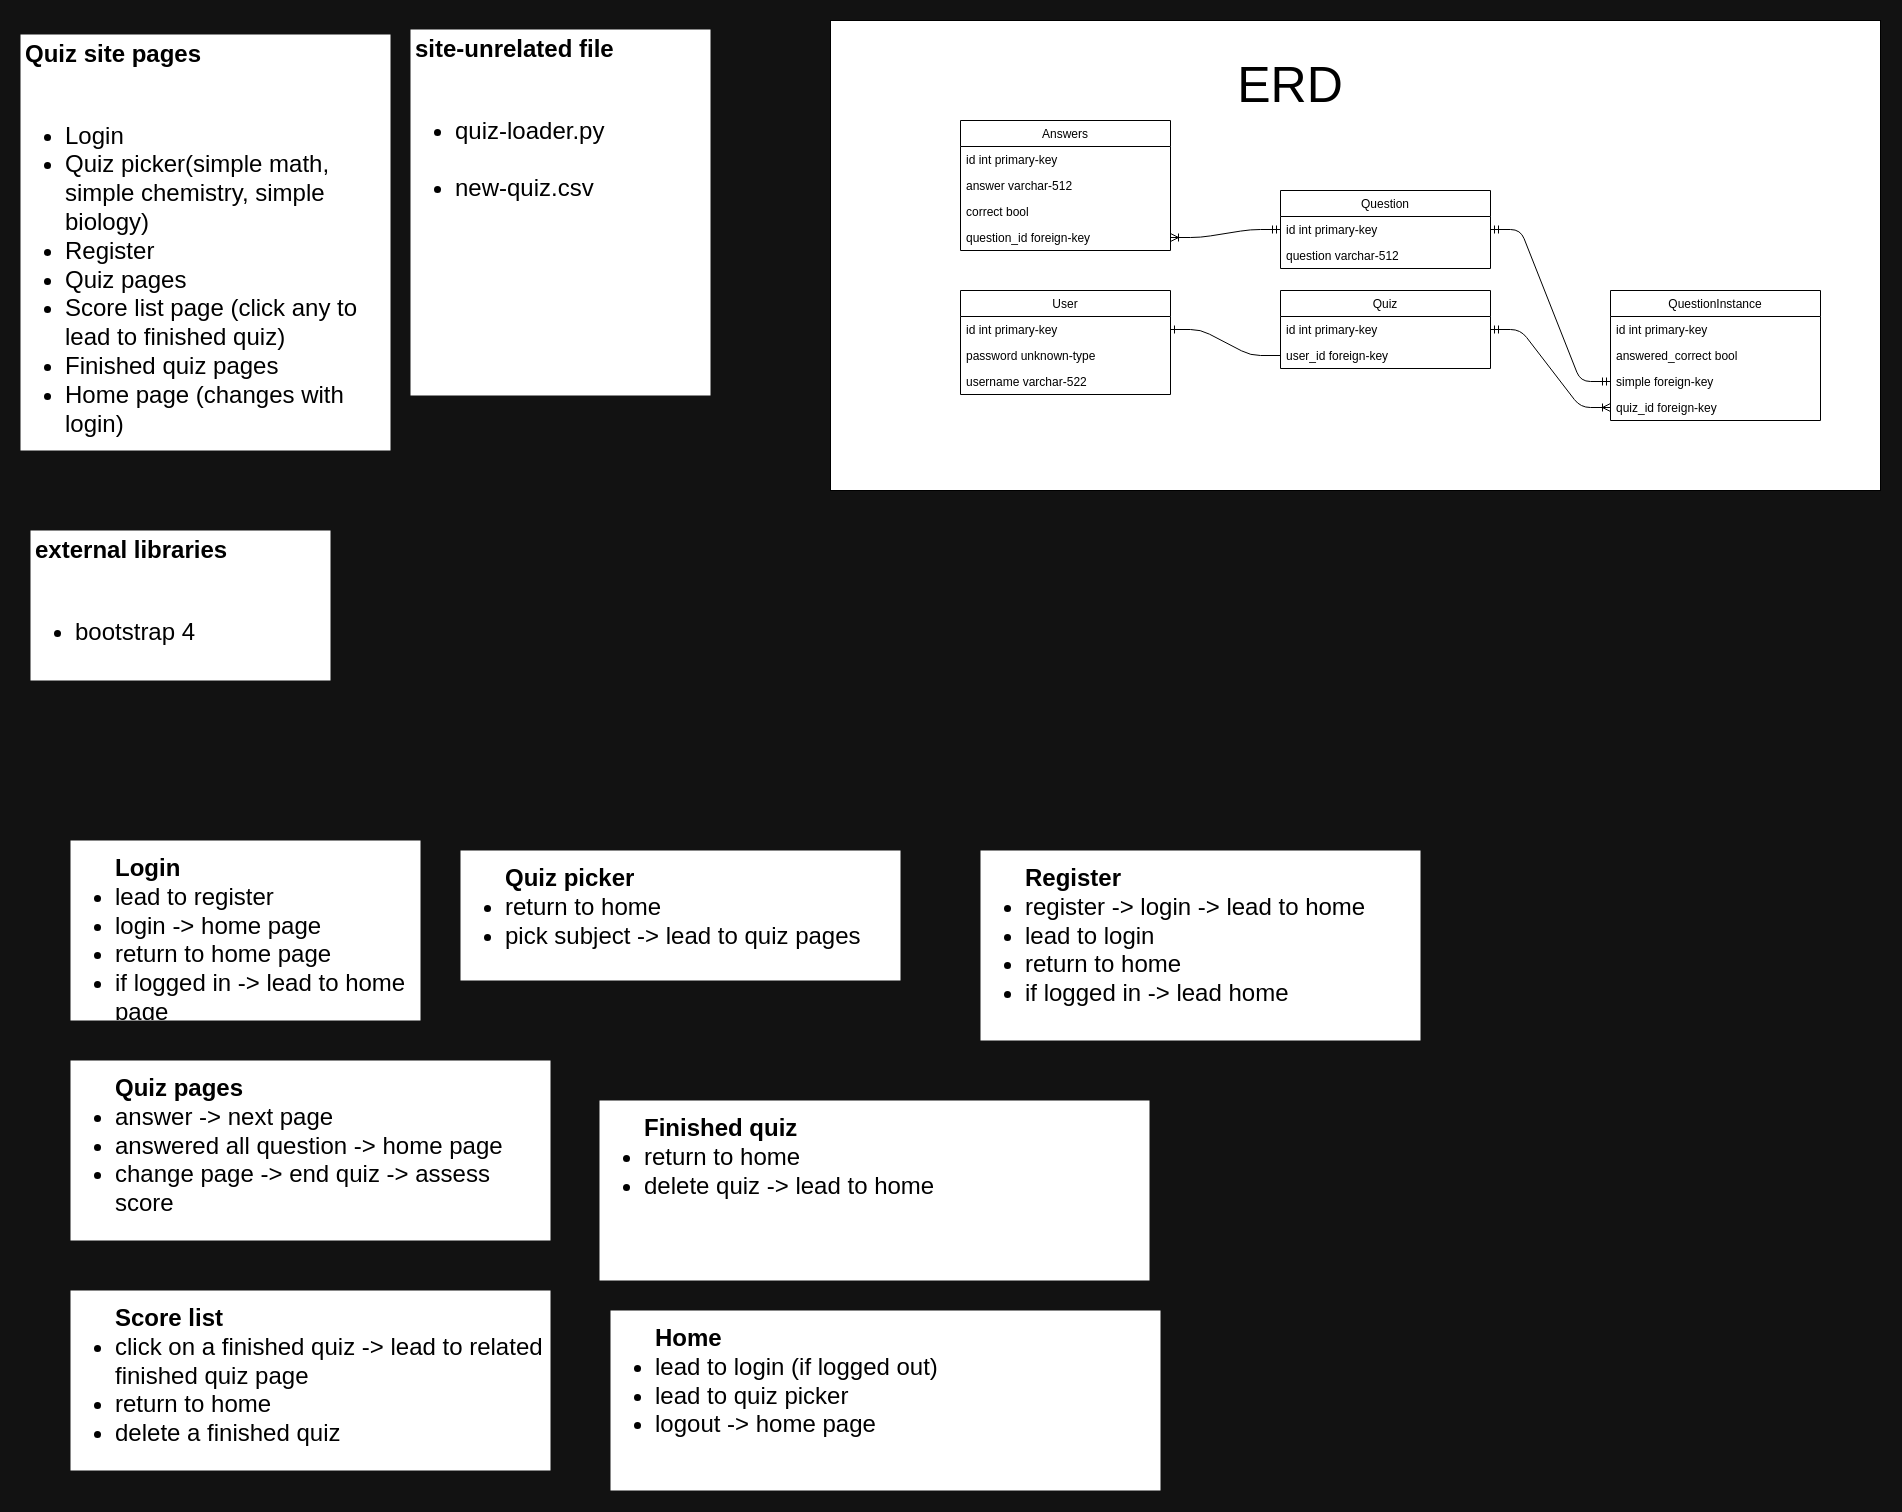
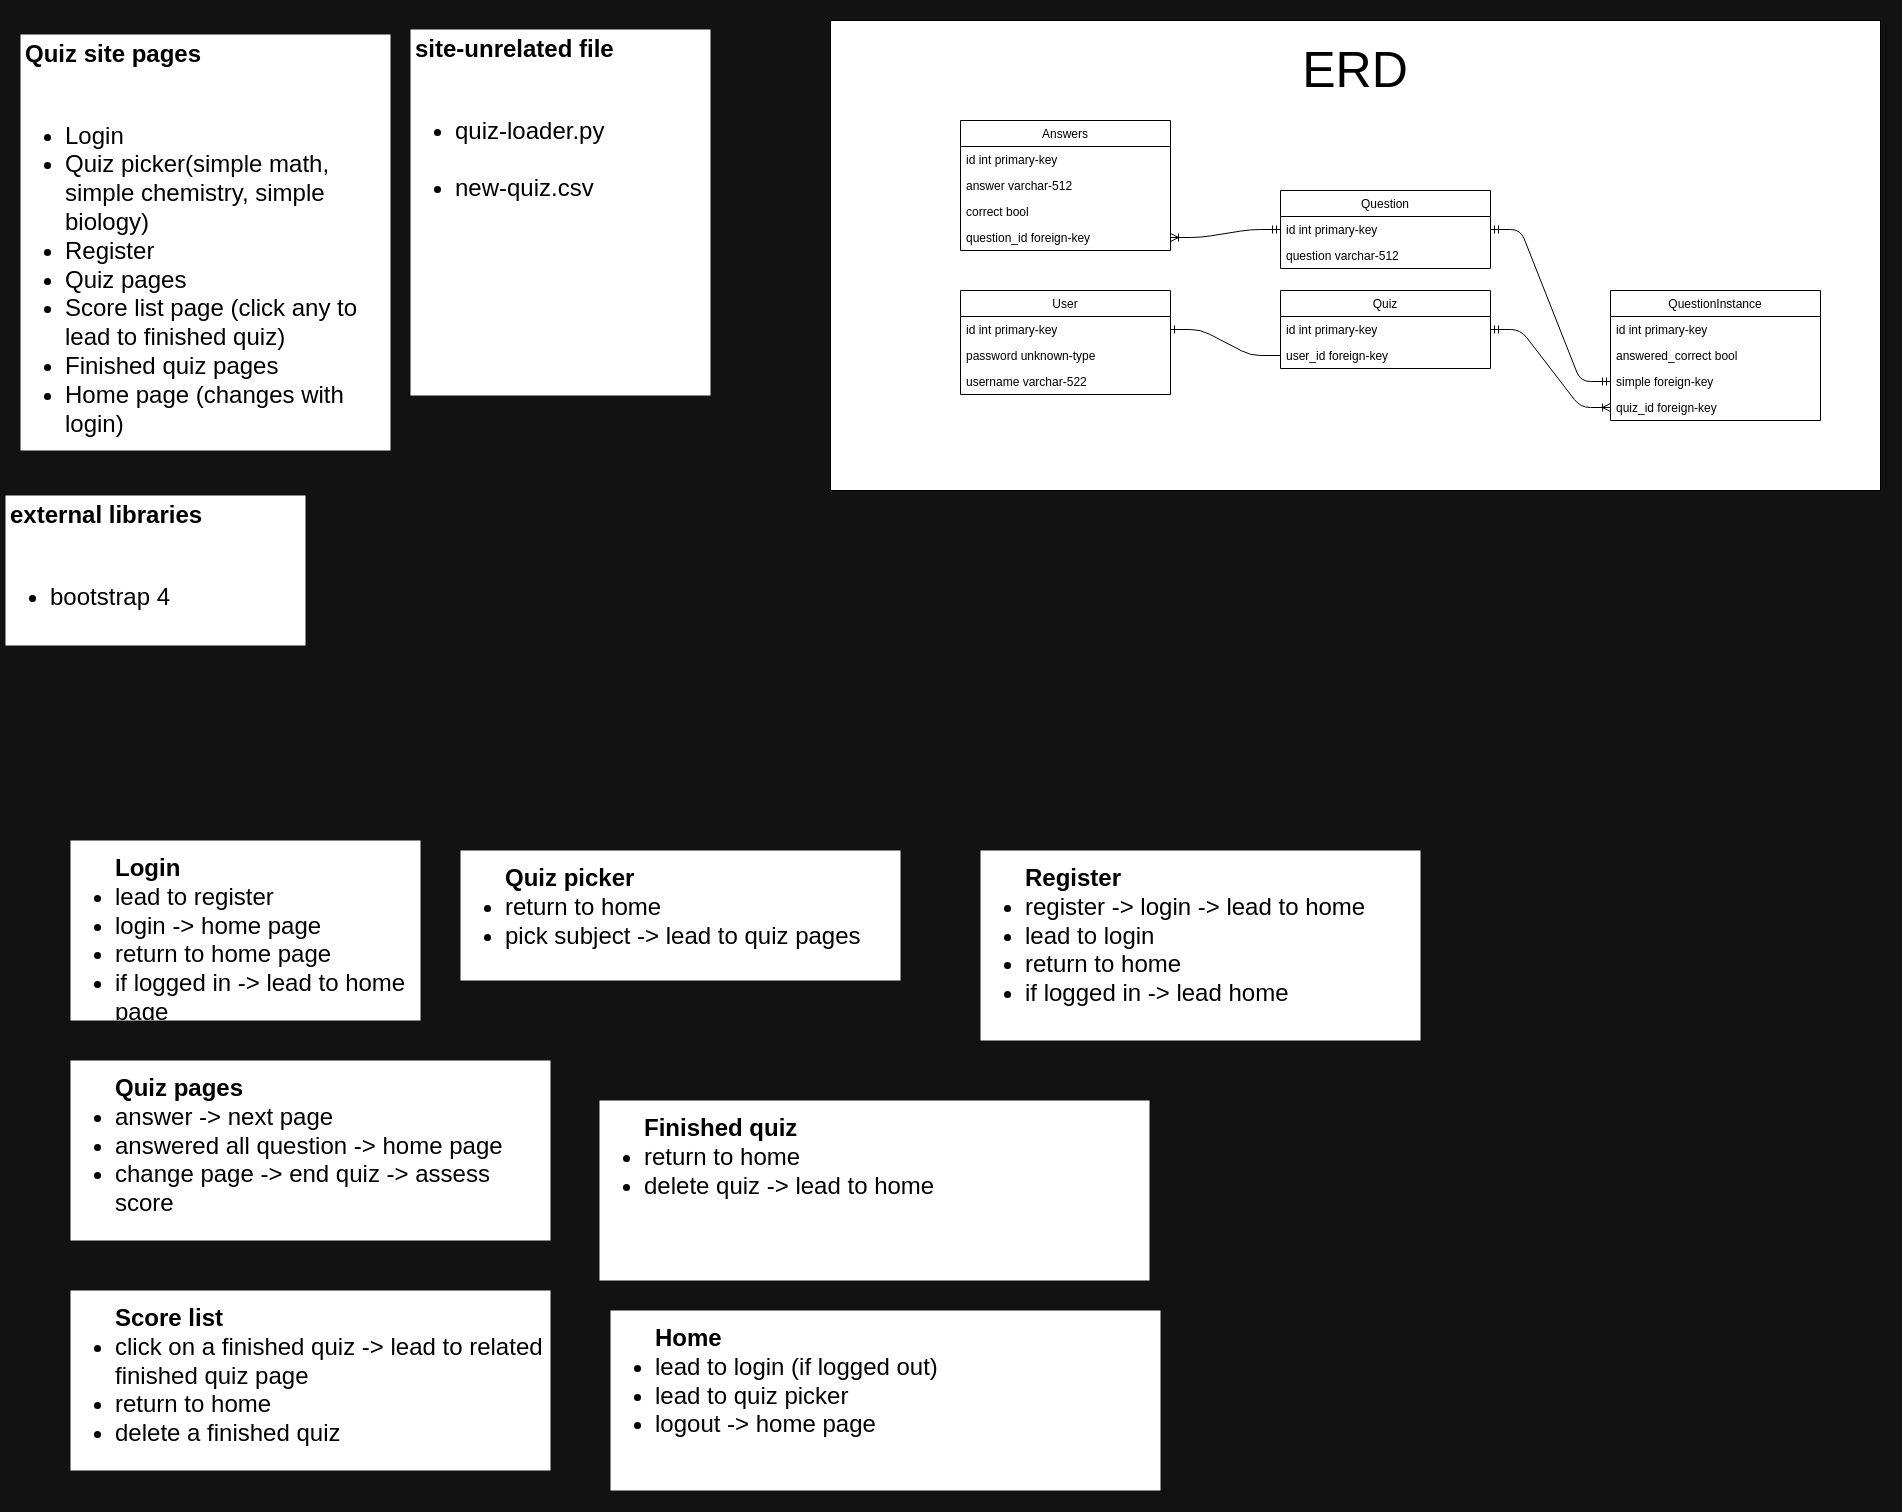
node "ERD": moved (1291, 85) -> (1356, 70)
node "external libraries bootstrap 4": moved (181, 606) -> (156, 571)
